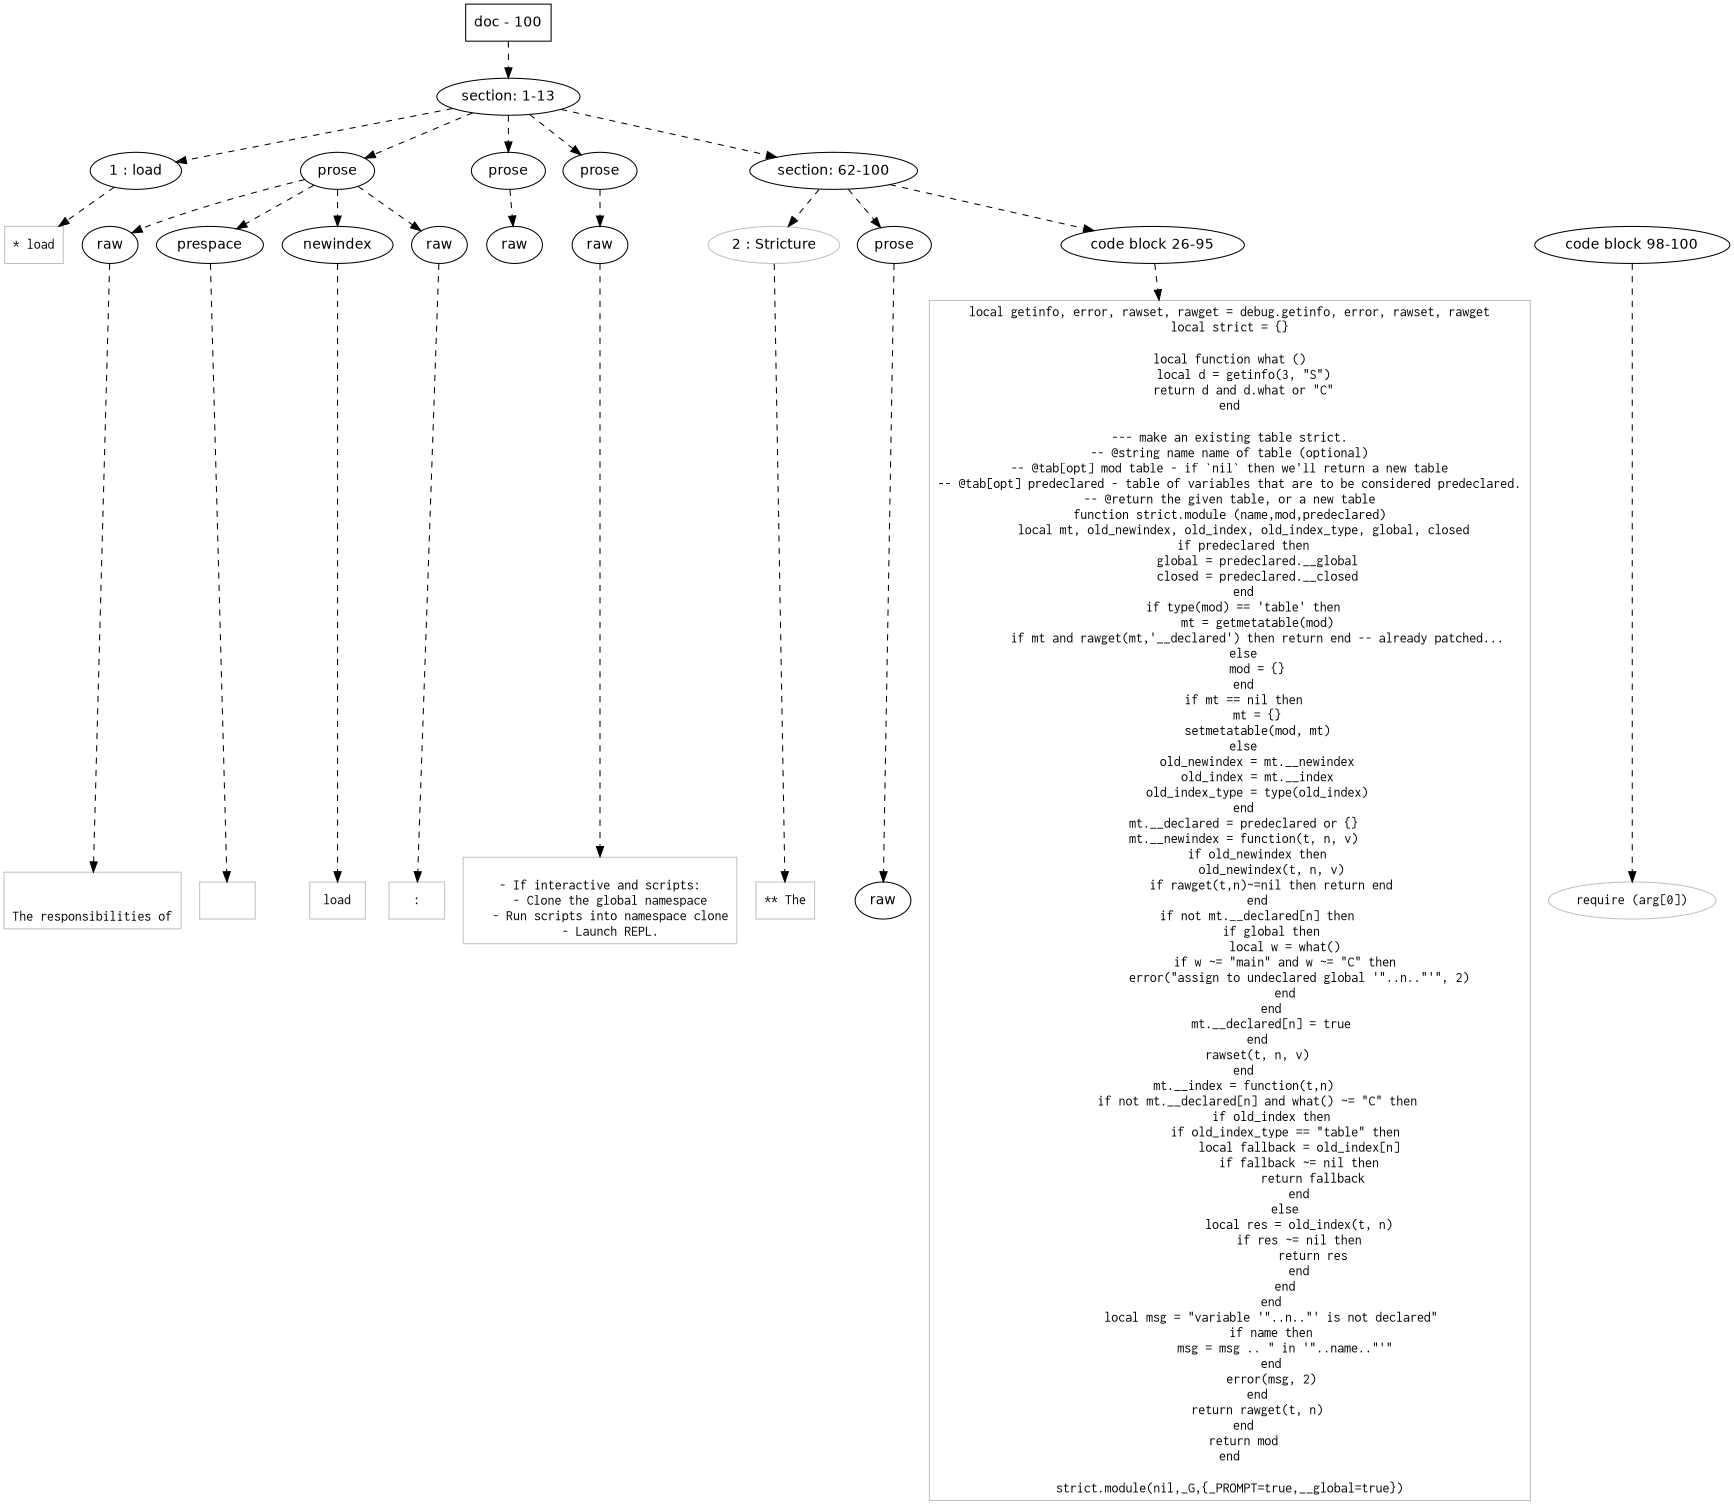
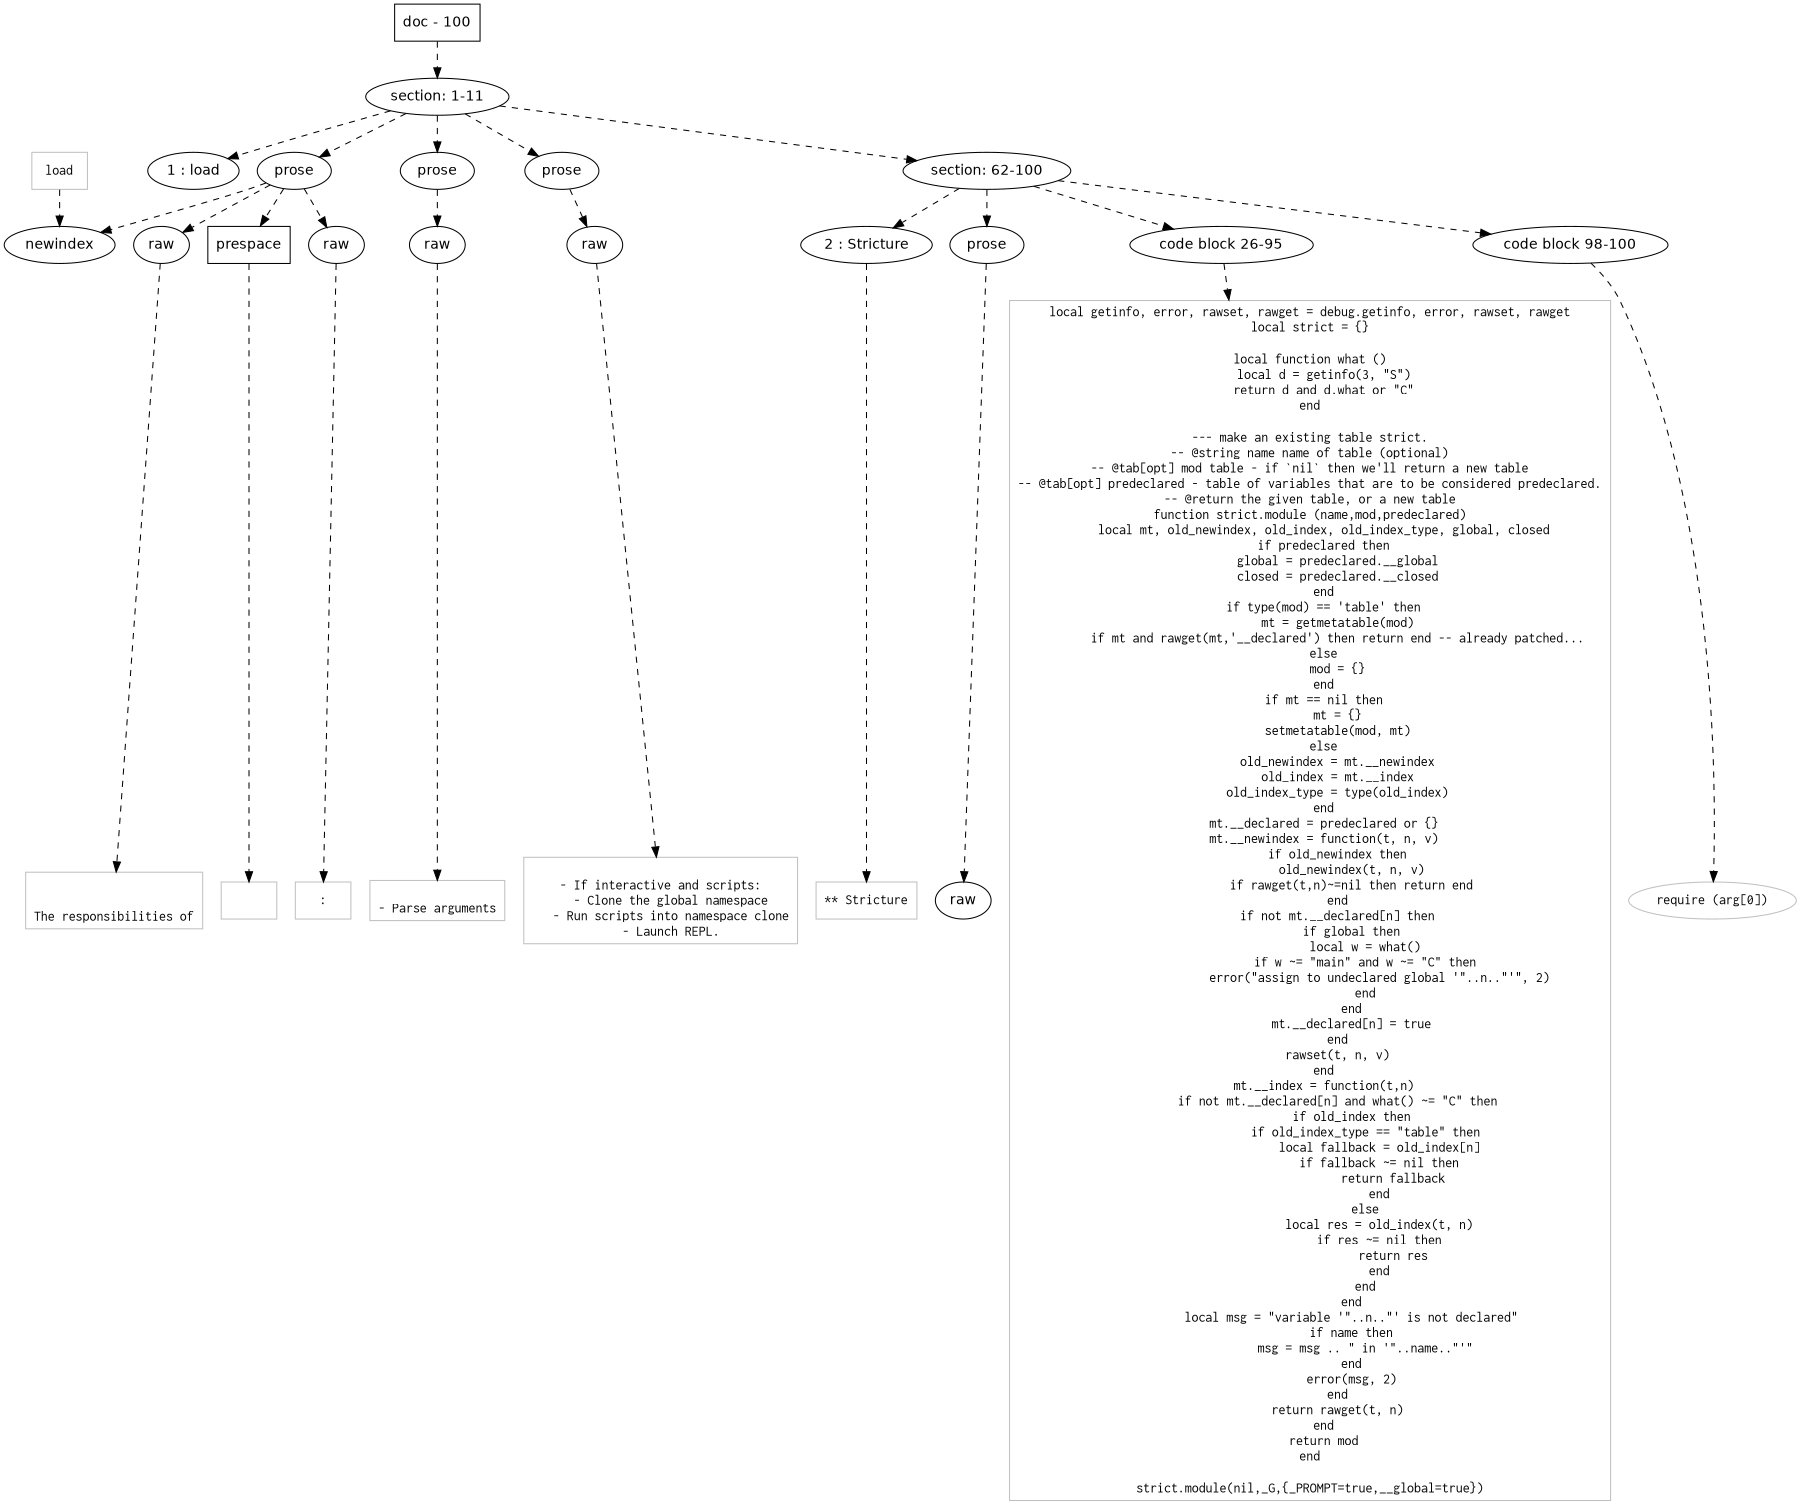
node "section: 1-13": label "section: 1-13" -> "section: 1-11"
edge "section: 62-100" -> "code block 98-100": added
node "* load": removed
node "prespace": shape ellipse -> box
node "2 : Stricture": color Gray -> black
edge "newindex" -> "load": reversed
node "- Parse arguments": added
node "** The": label "** The" -> "** Stricture"
